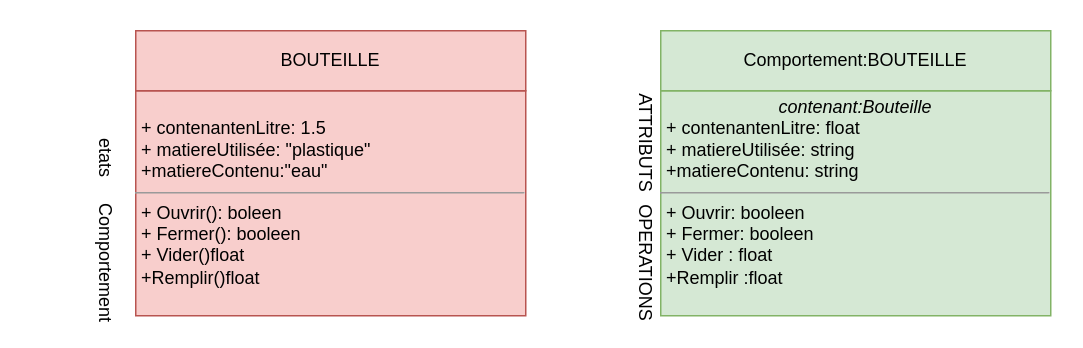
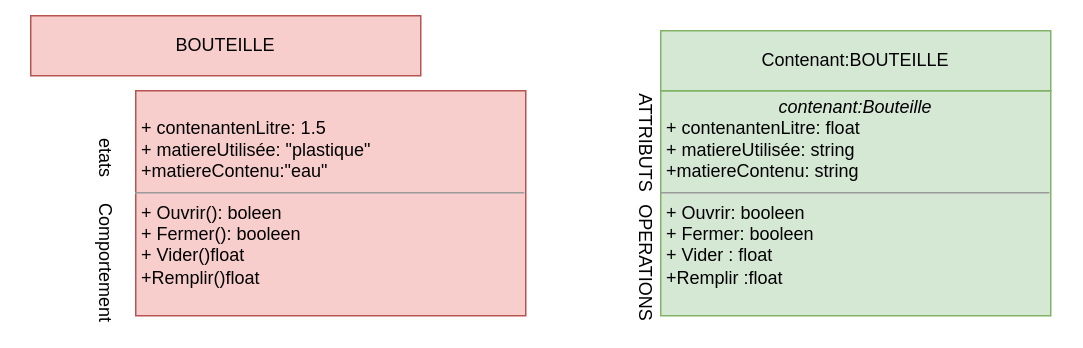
node "BOUTEILLE": moved (331, 61) -> (226, 46)
node "Comportement:BOUTEILLE": label "Comportement:BOUTEILLE" -> "Contenant:BOUTEILLE"
